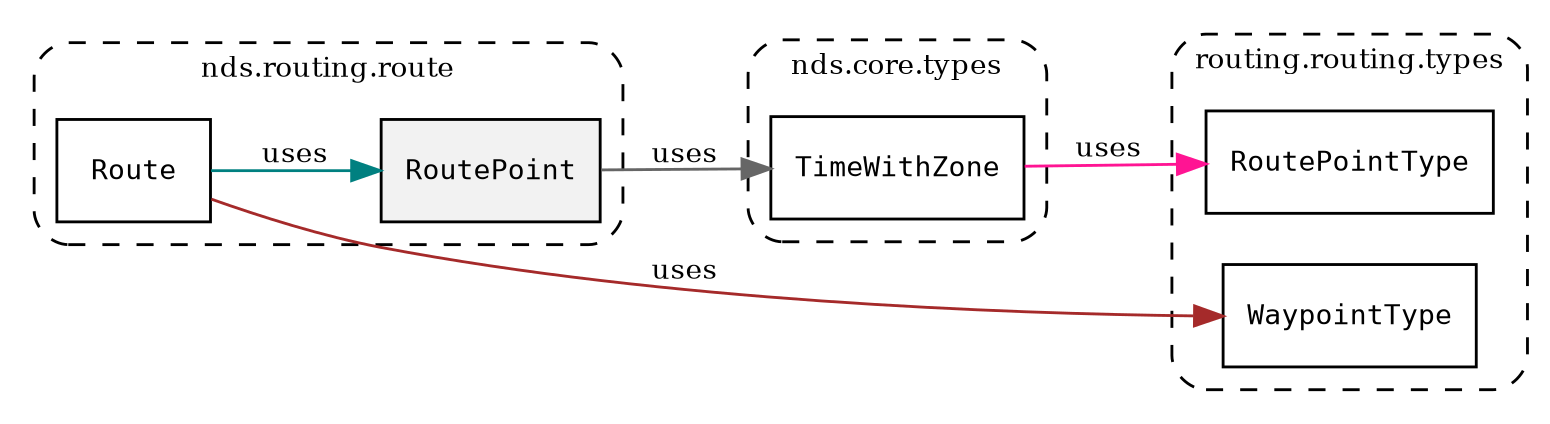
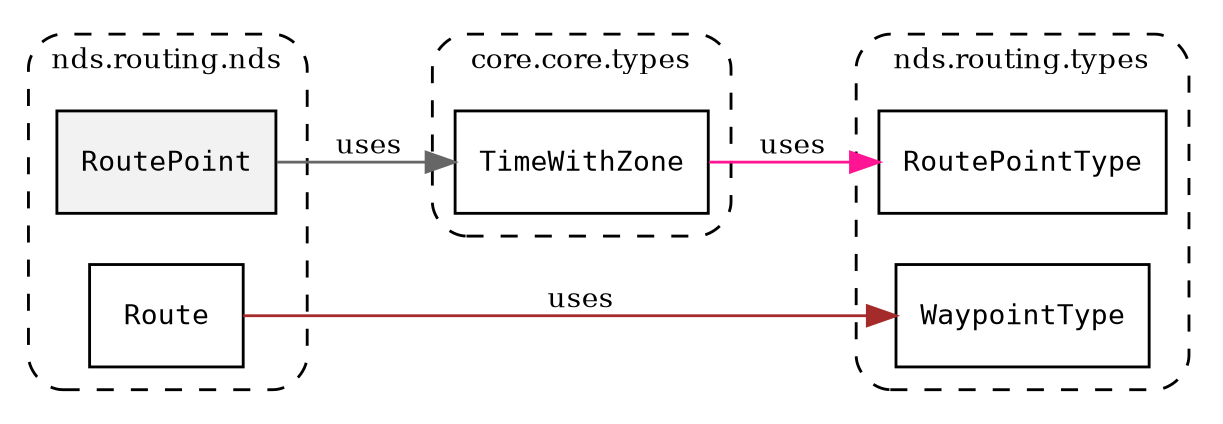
cluster "routing.routing.types": label "routing.routing.types" -> "nds.routing.types"
cluster "nds.core.types": label "nds.core.types" -> "core.core.types"
cluster "nds.routing.route": label "nds.routing.route" -> "nds.routing.nds"
edge "Route" -> "RoutePoint": removed, label "uses"
